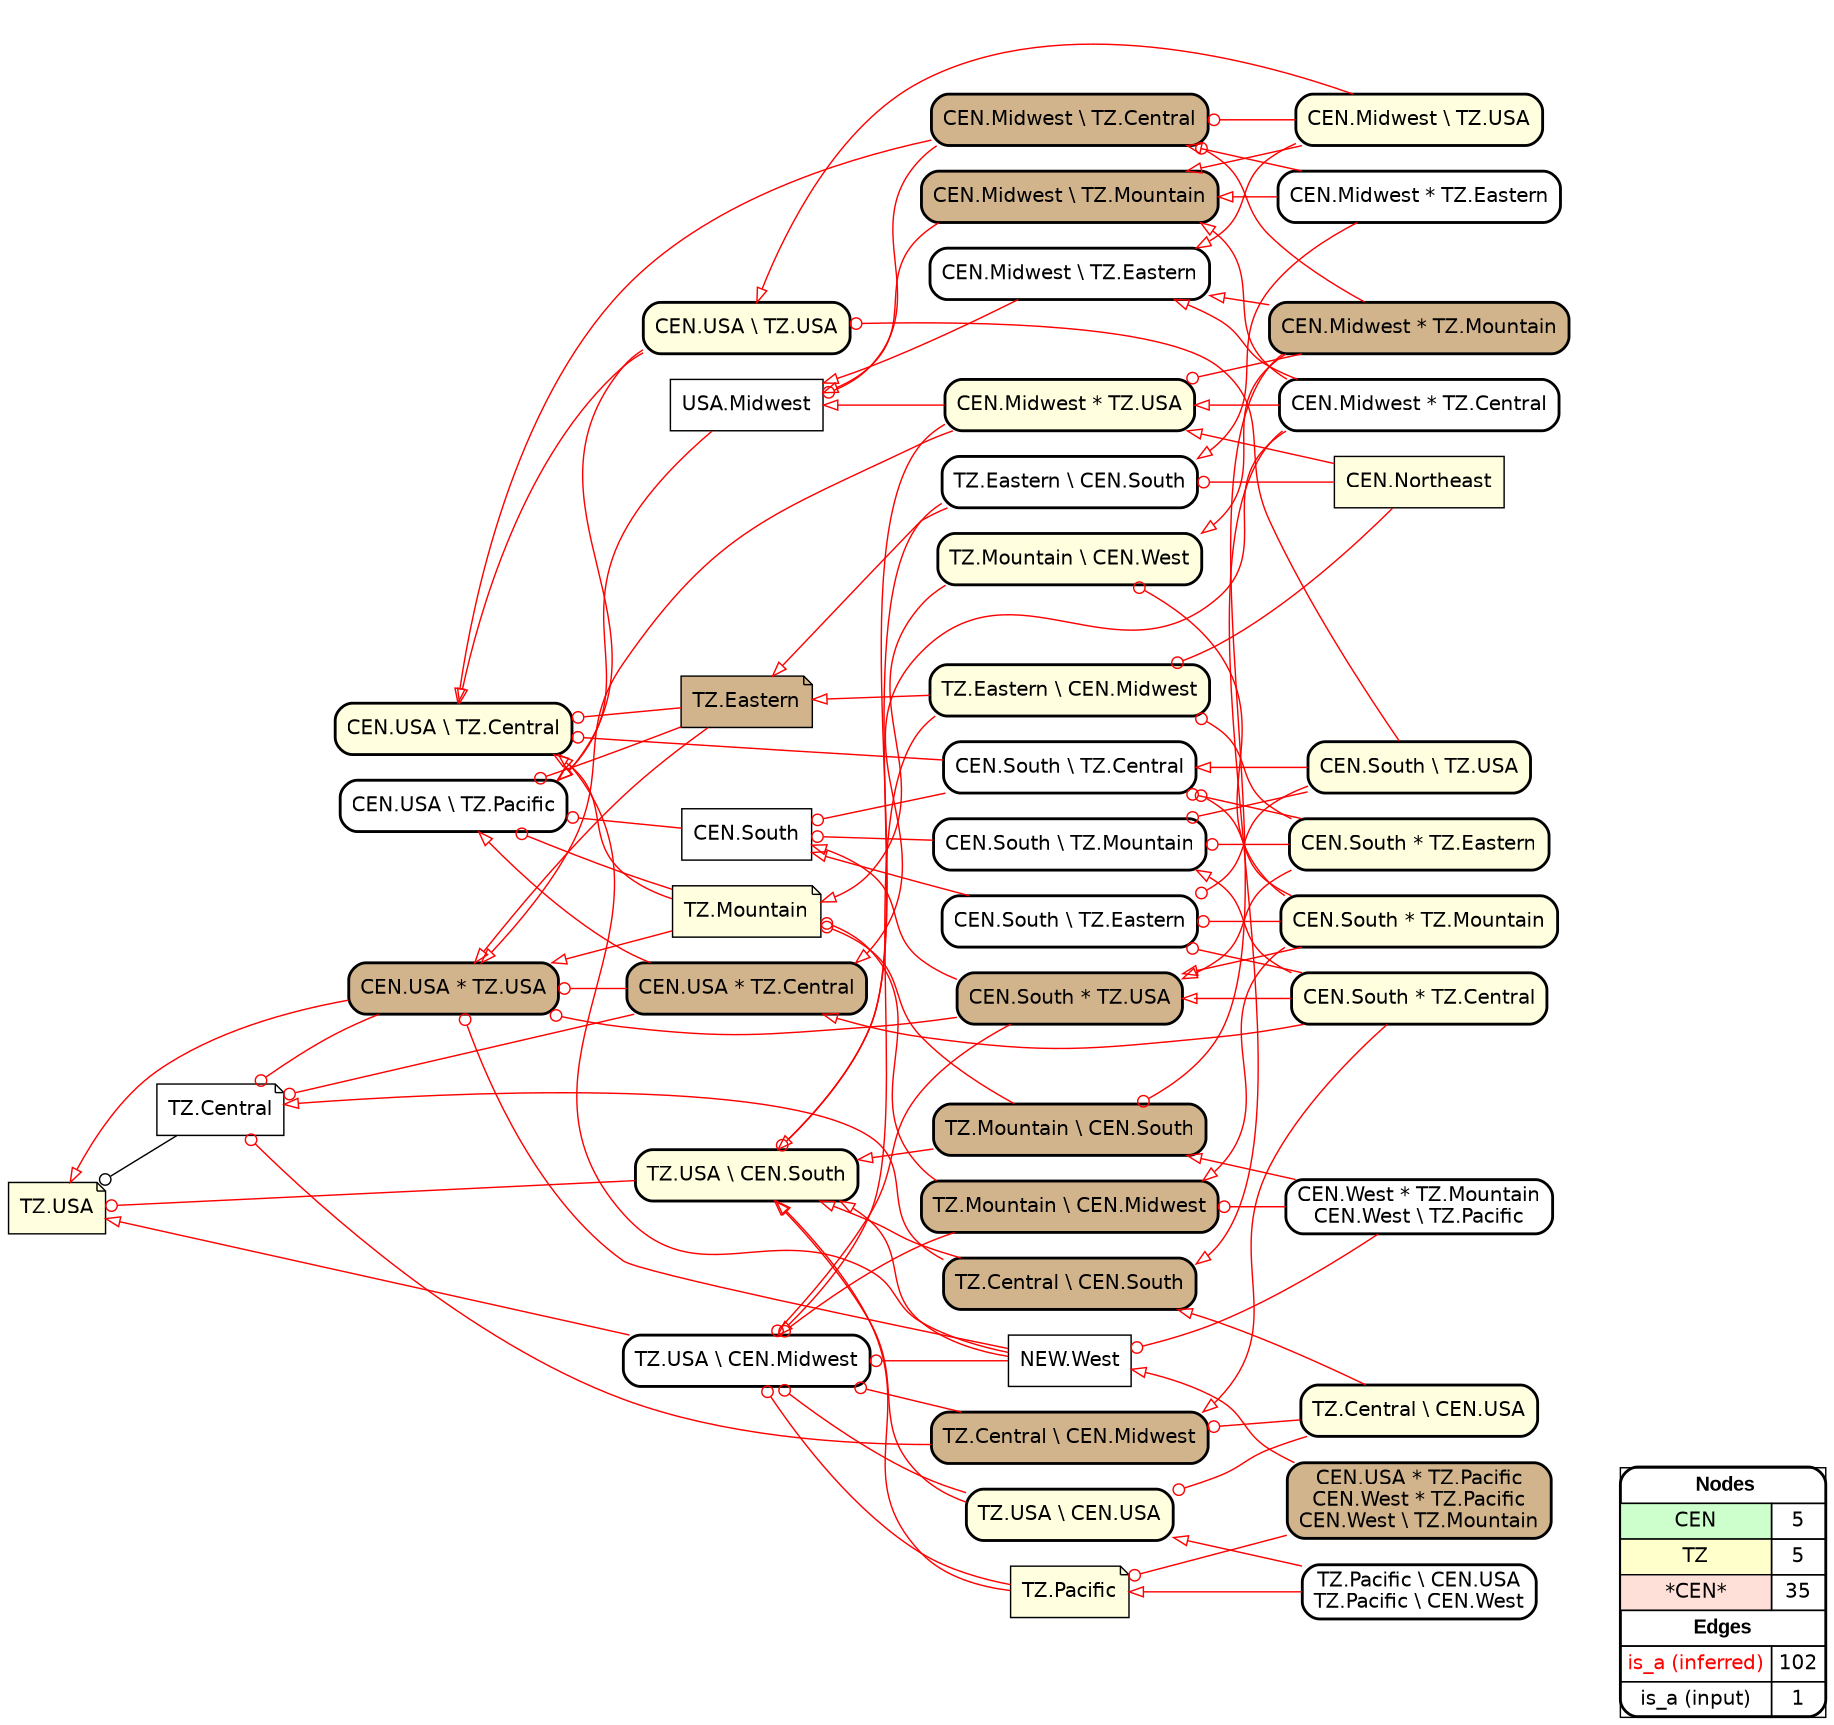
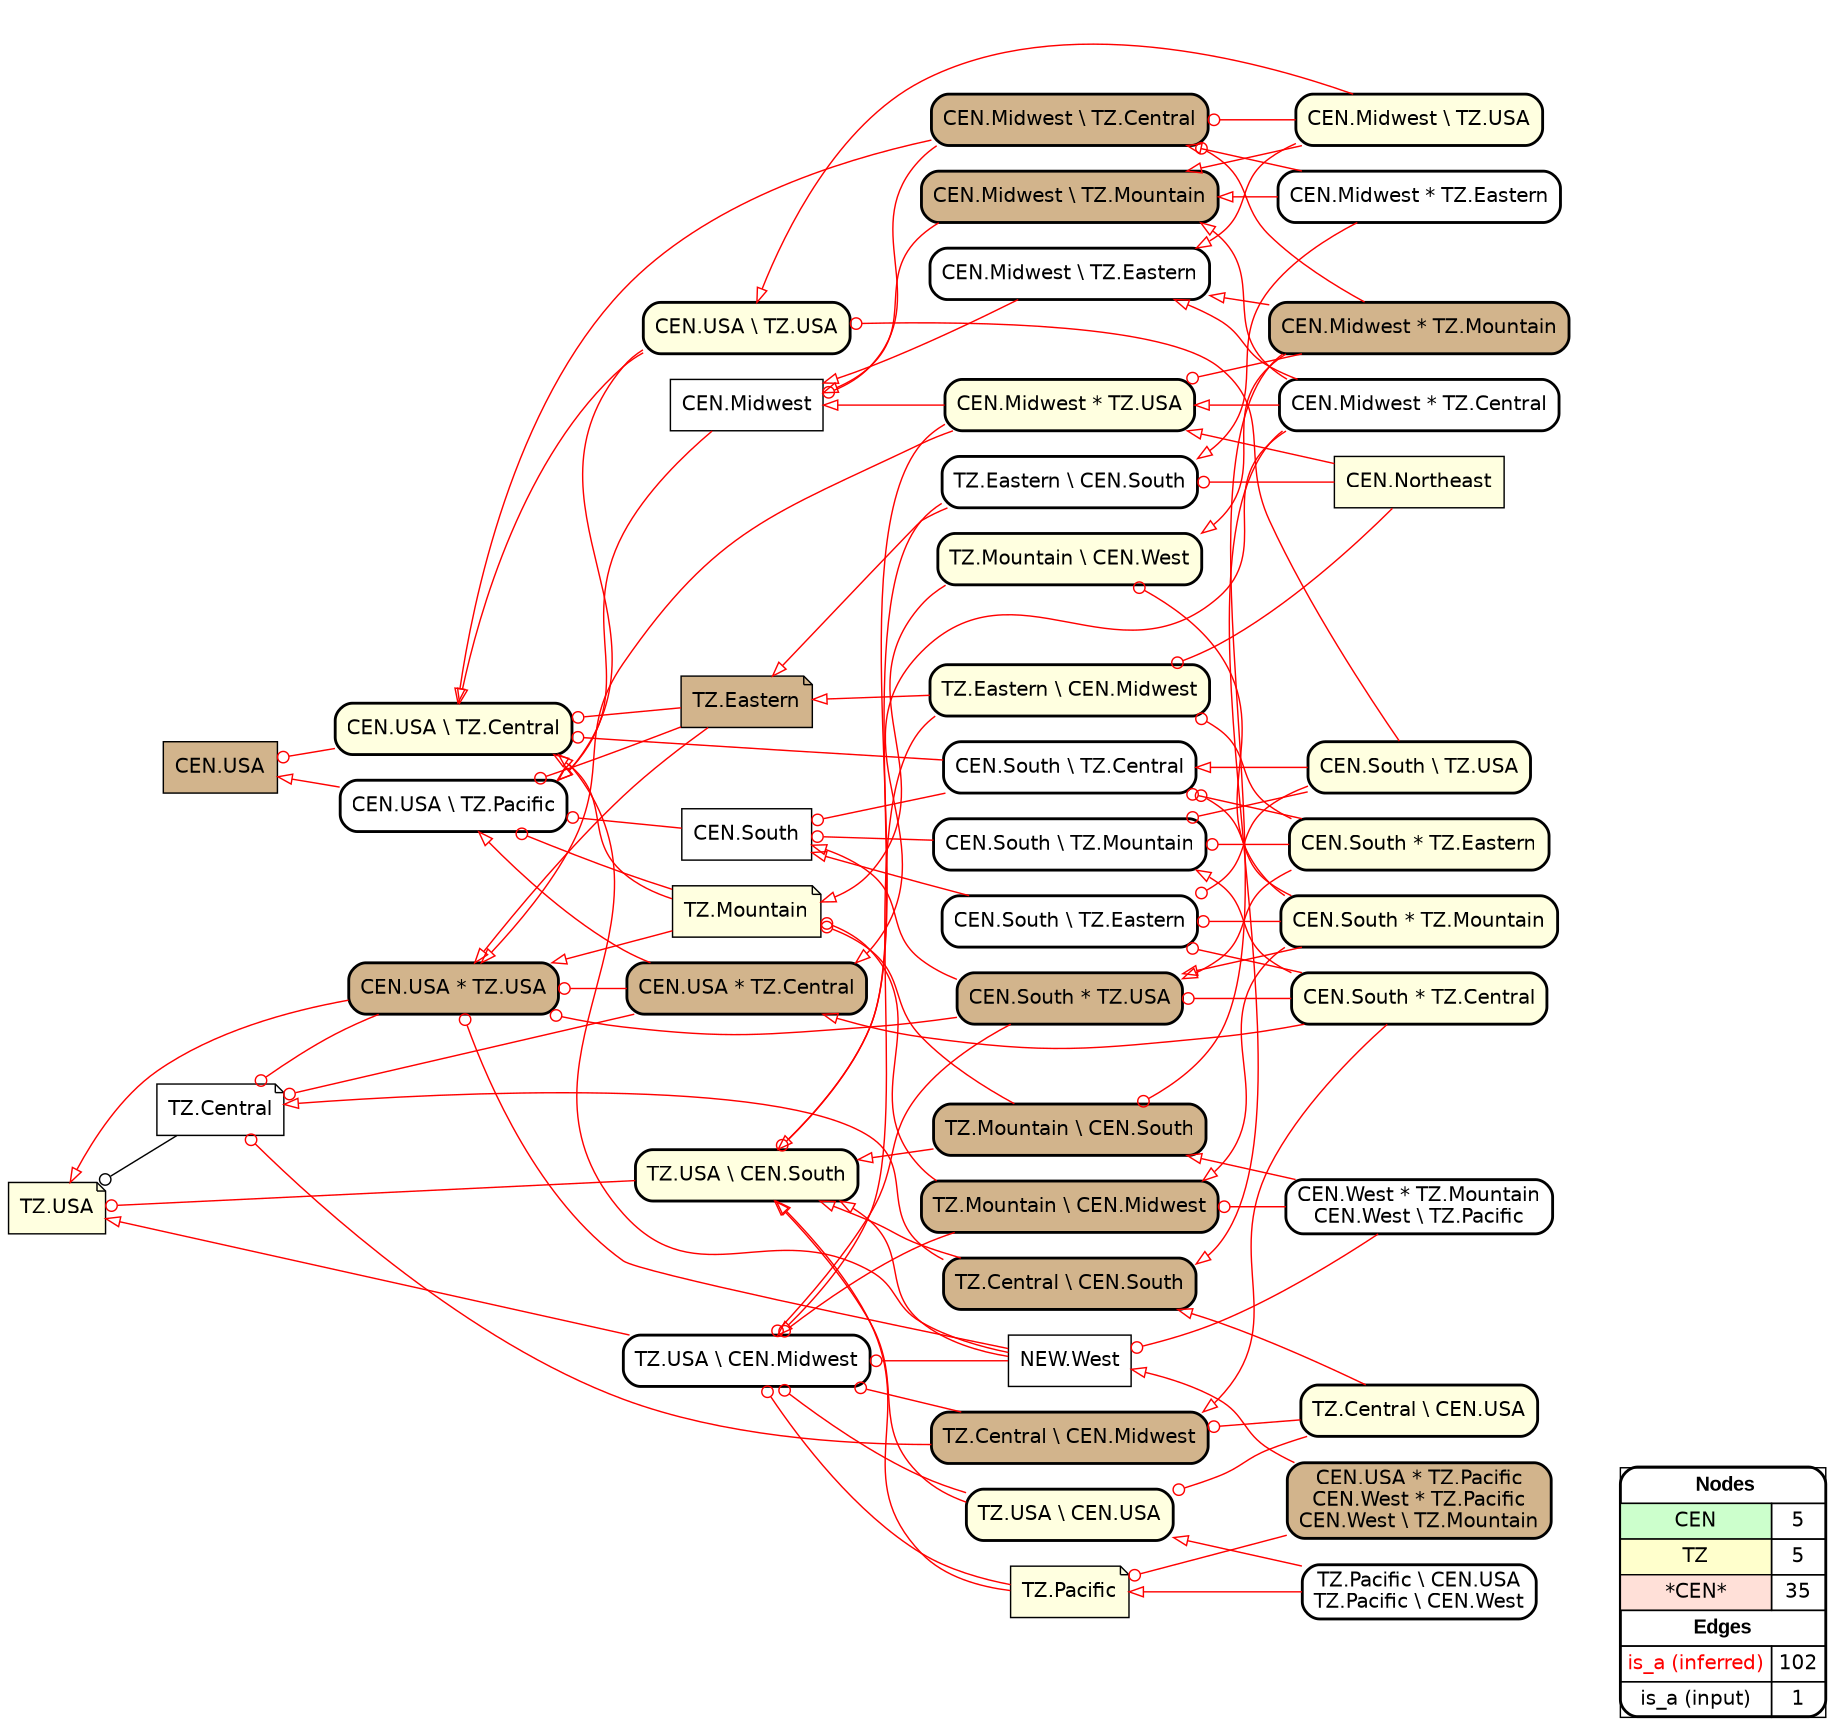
node "USA.Midwest": label "USA.Midwest" -> "CEN.Midwest"
node "CEN.USA": added
edge "CEN.South * TZ.Central" -> "CEN.South * TZ.USA": arrowhead onormal -> odot
